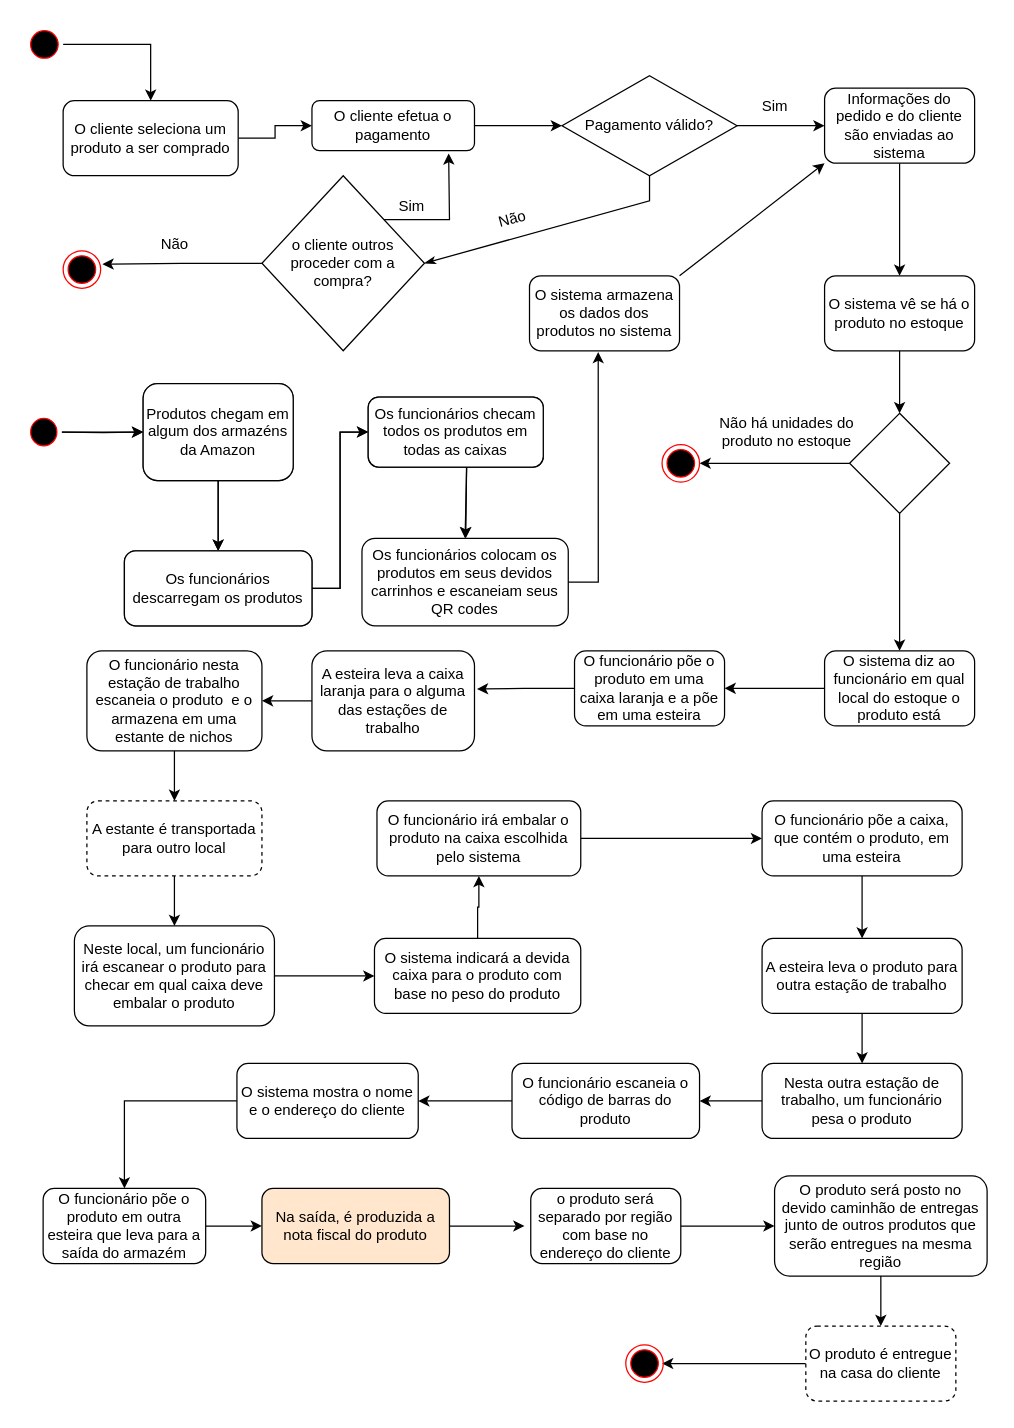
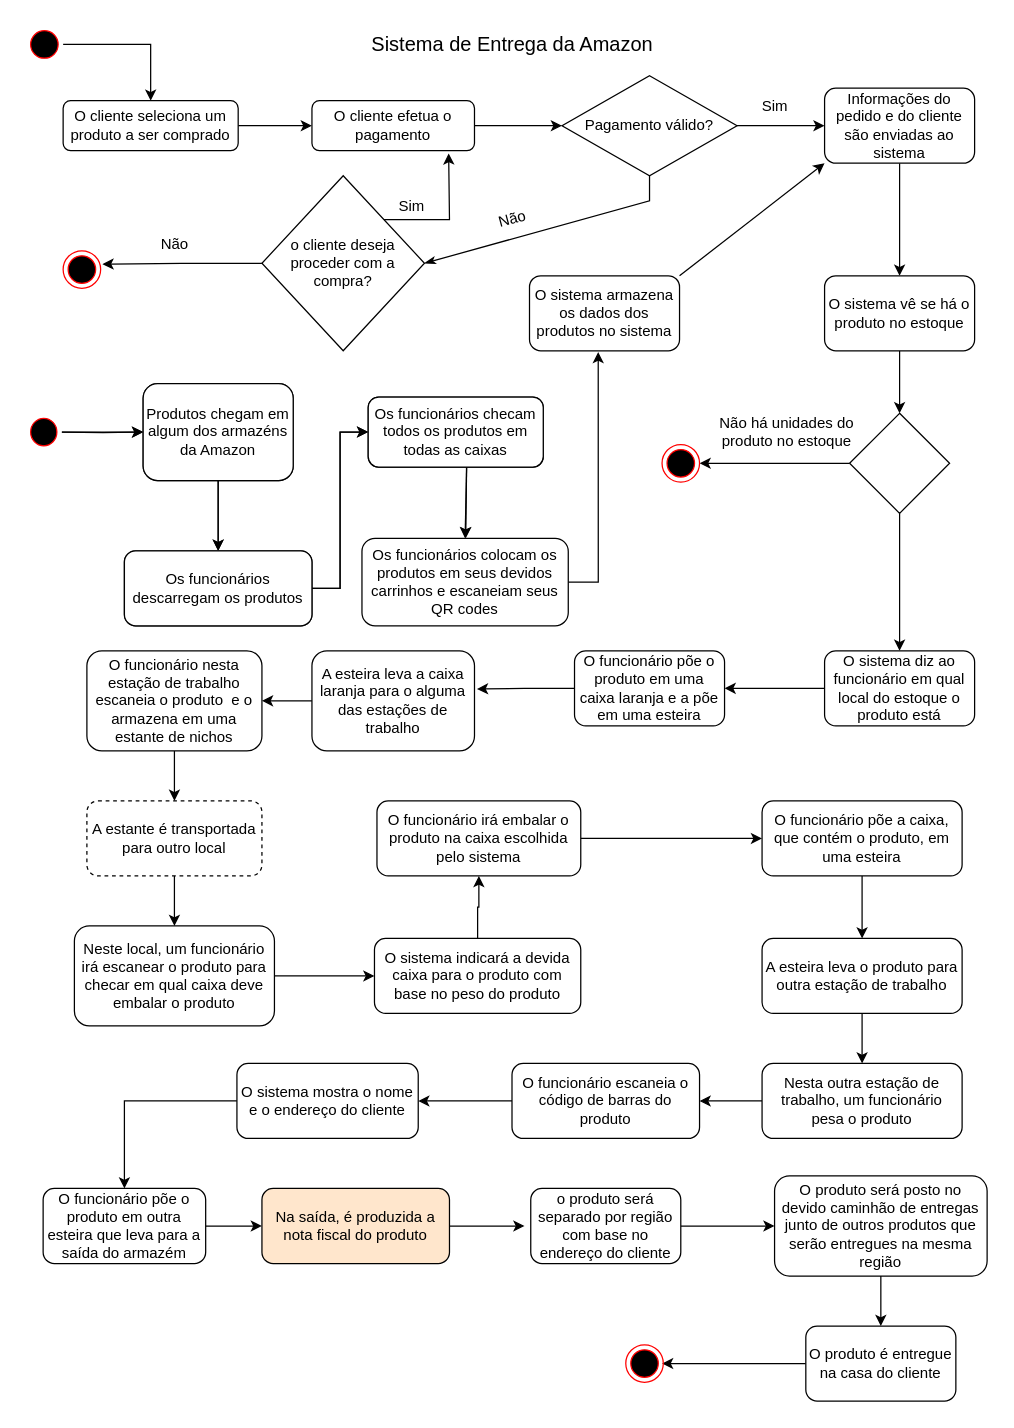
node "Sistema de Entrega da Amazon": added
node "O cliente seleciona um produto a ser comprado": size 175x75 -> 175x50
node "o cliente outros proceder com a compra?": label "o cliente outros proceder com a compra?" -> "o cliente deseja proceder com a compra?"
node "O produto é entregue na casa do cliente": style dashed -> solid
